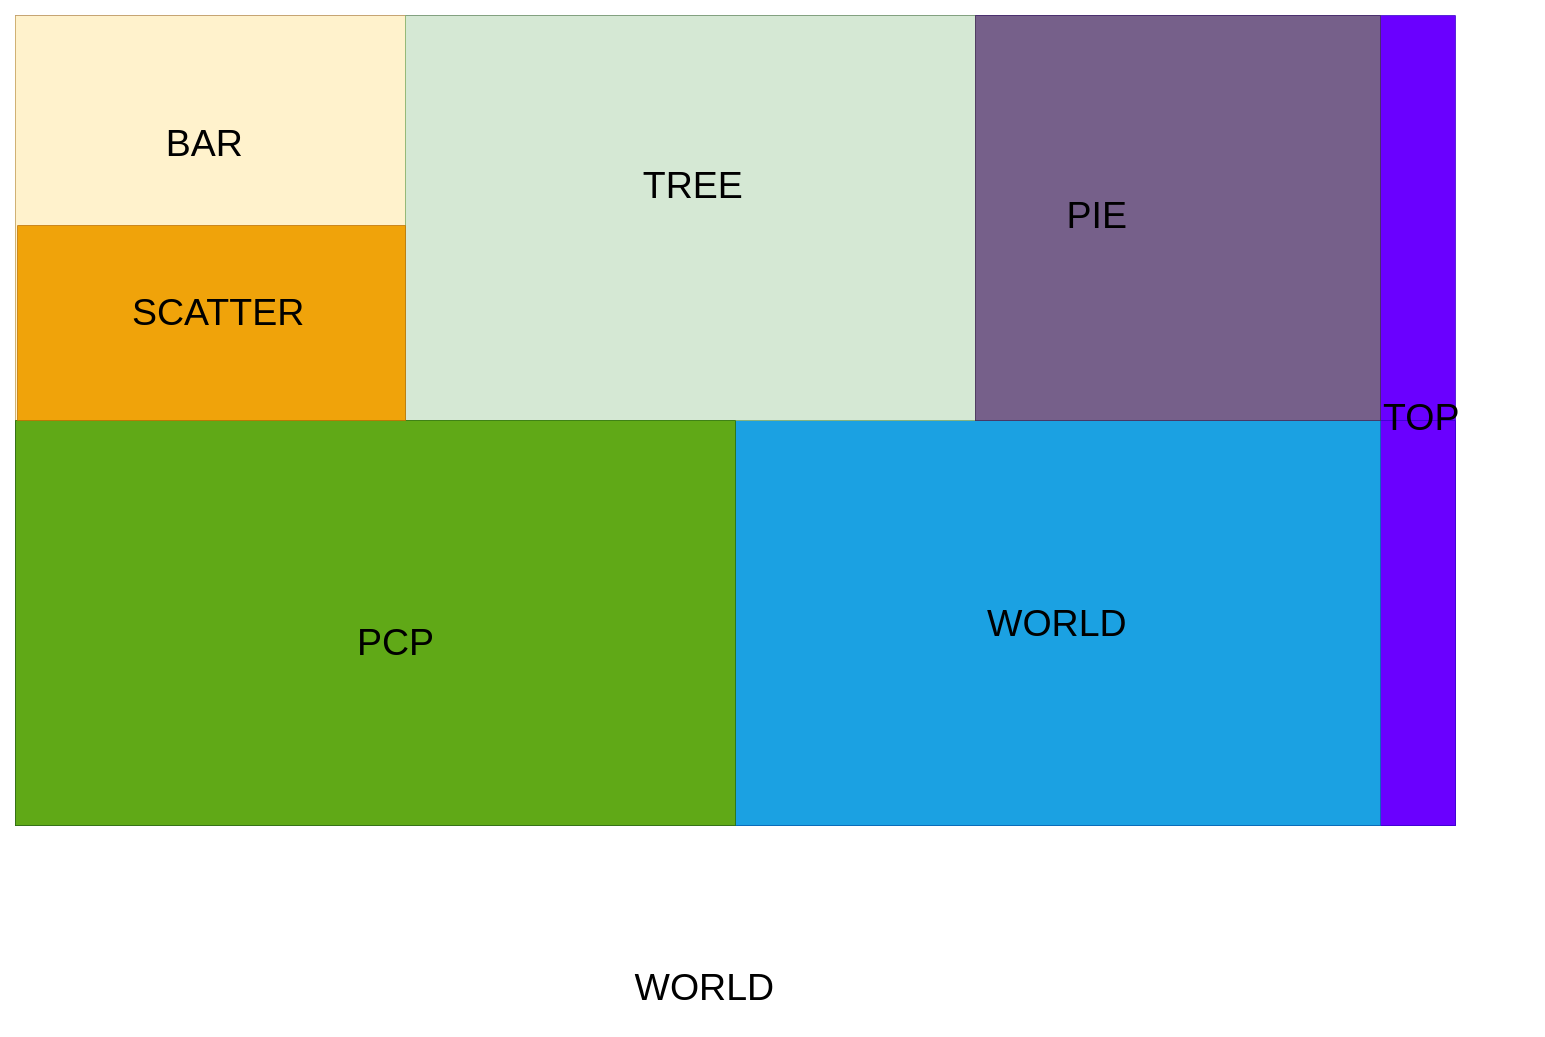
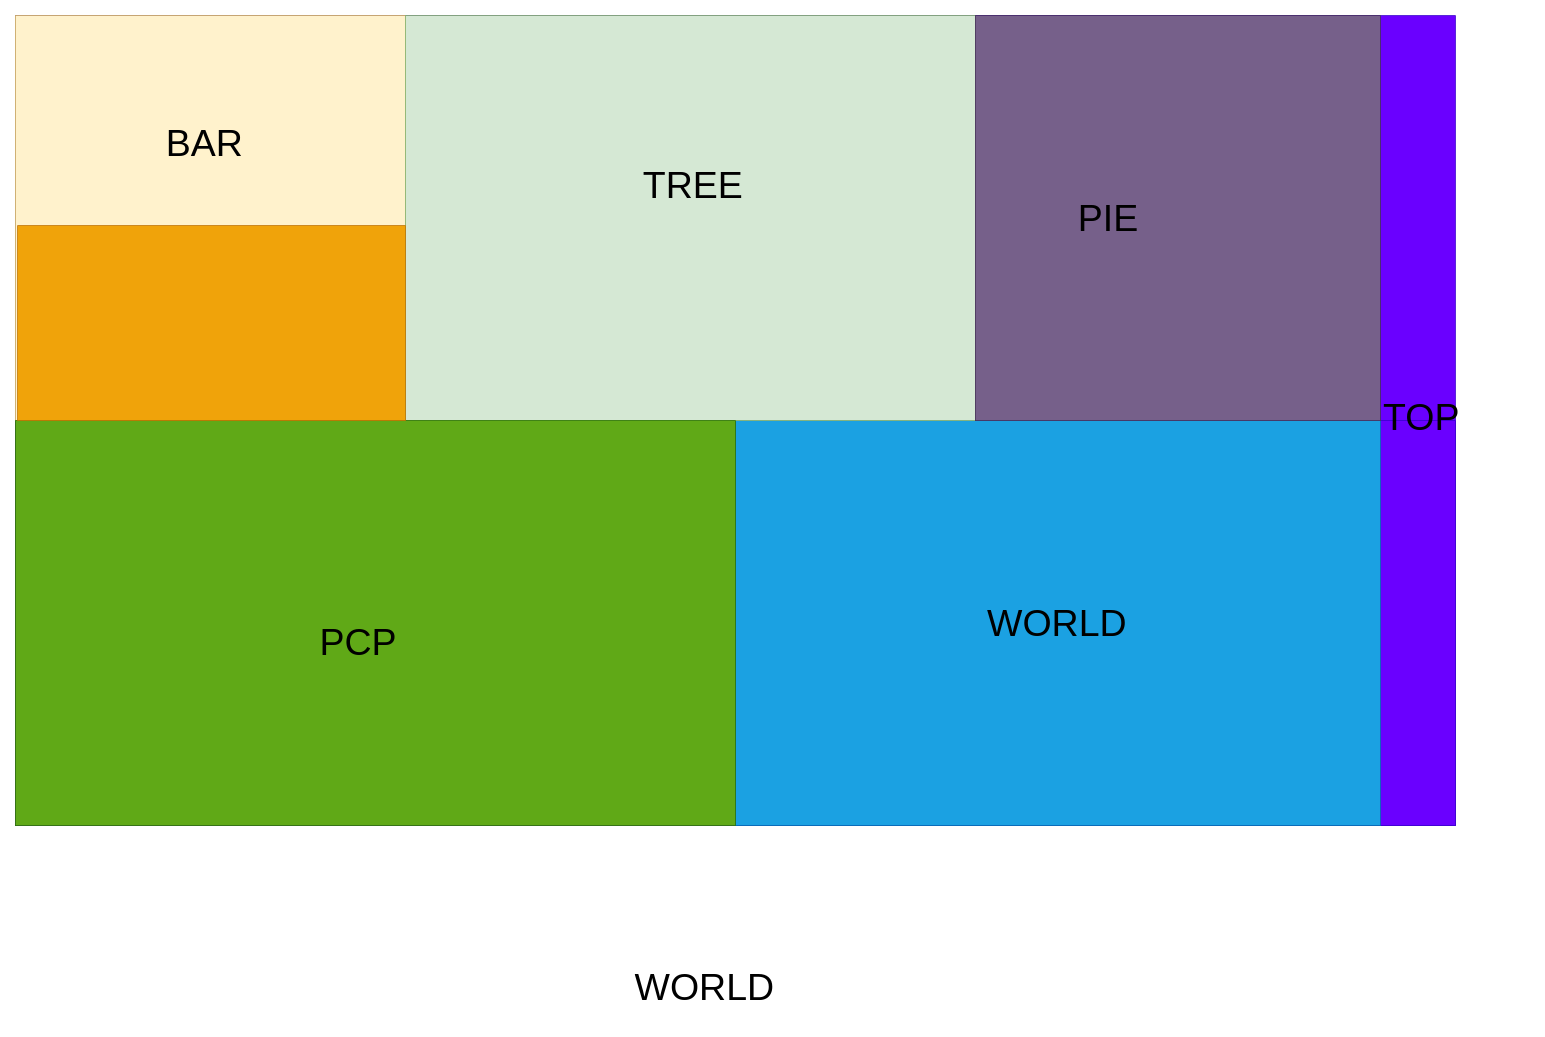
node "PIE": moved (1137, 214) -> (1148, 218)
node "SCATTER": removed
node "PCP": moved (428, 642) -> (390, 642)
